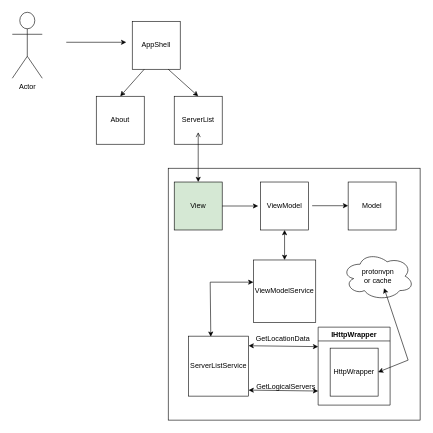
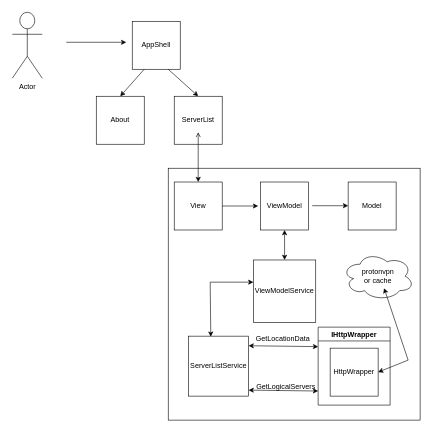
node "View": fillcolor #d5e8d4 -> #ffffff
